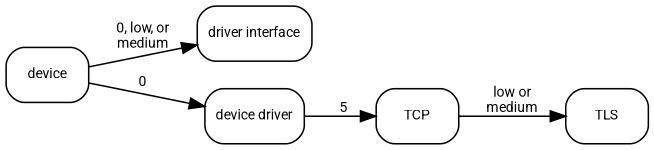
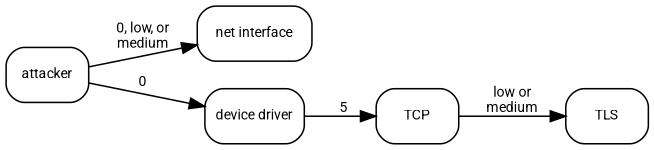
node "driver interface": label "driver interface" -> "net interface"
node "device": label "device" -> "attacker"
